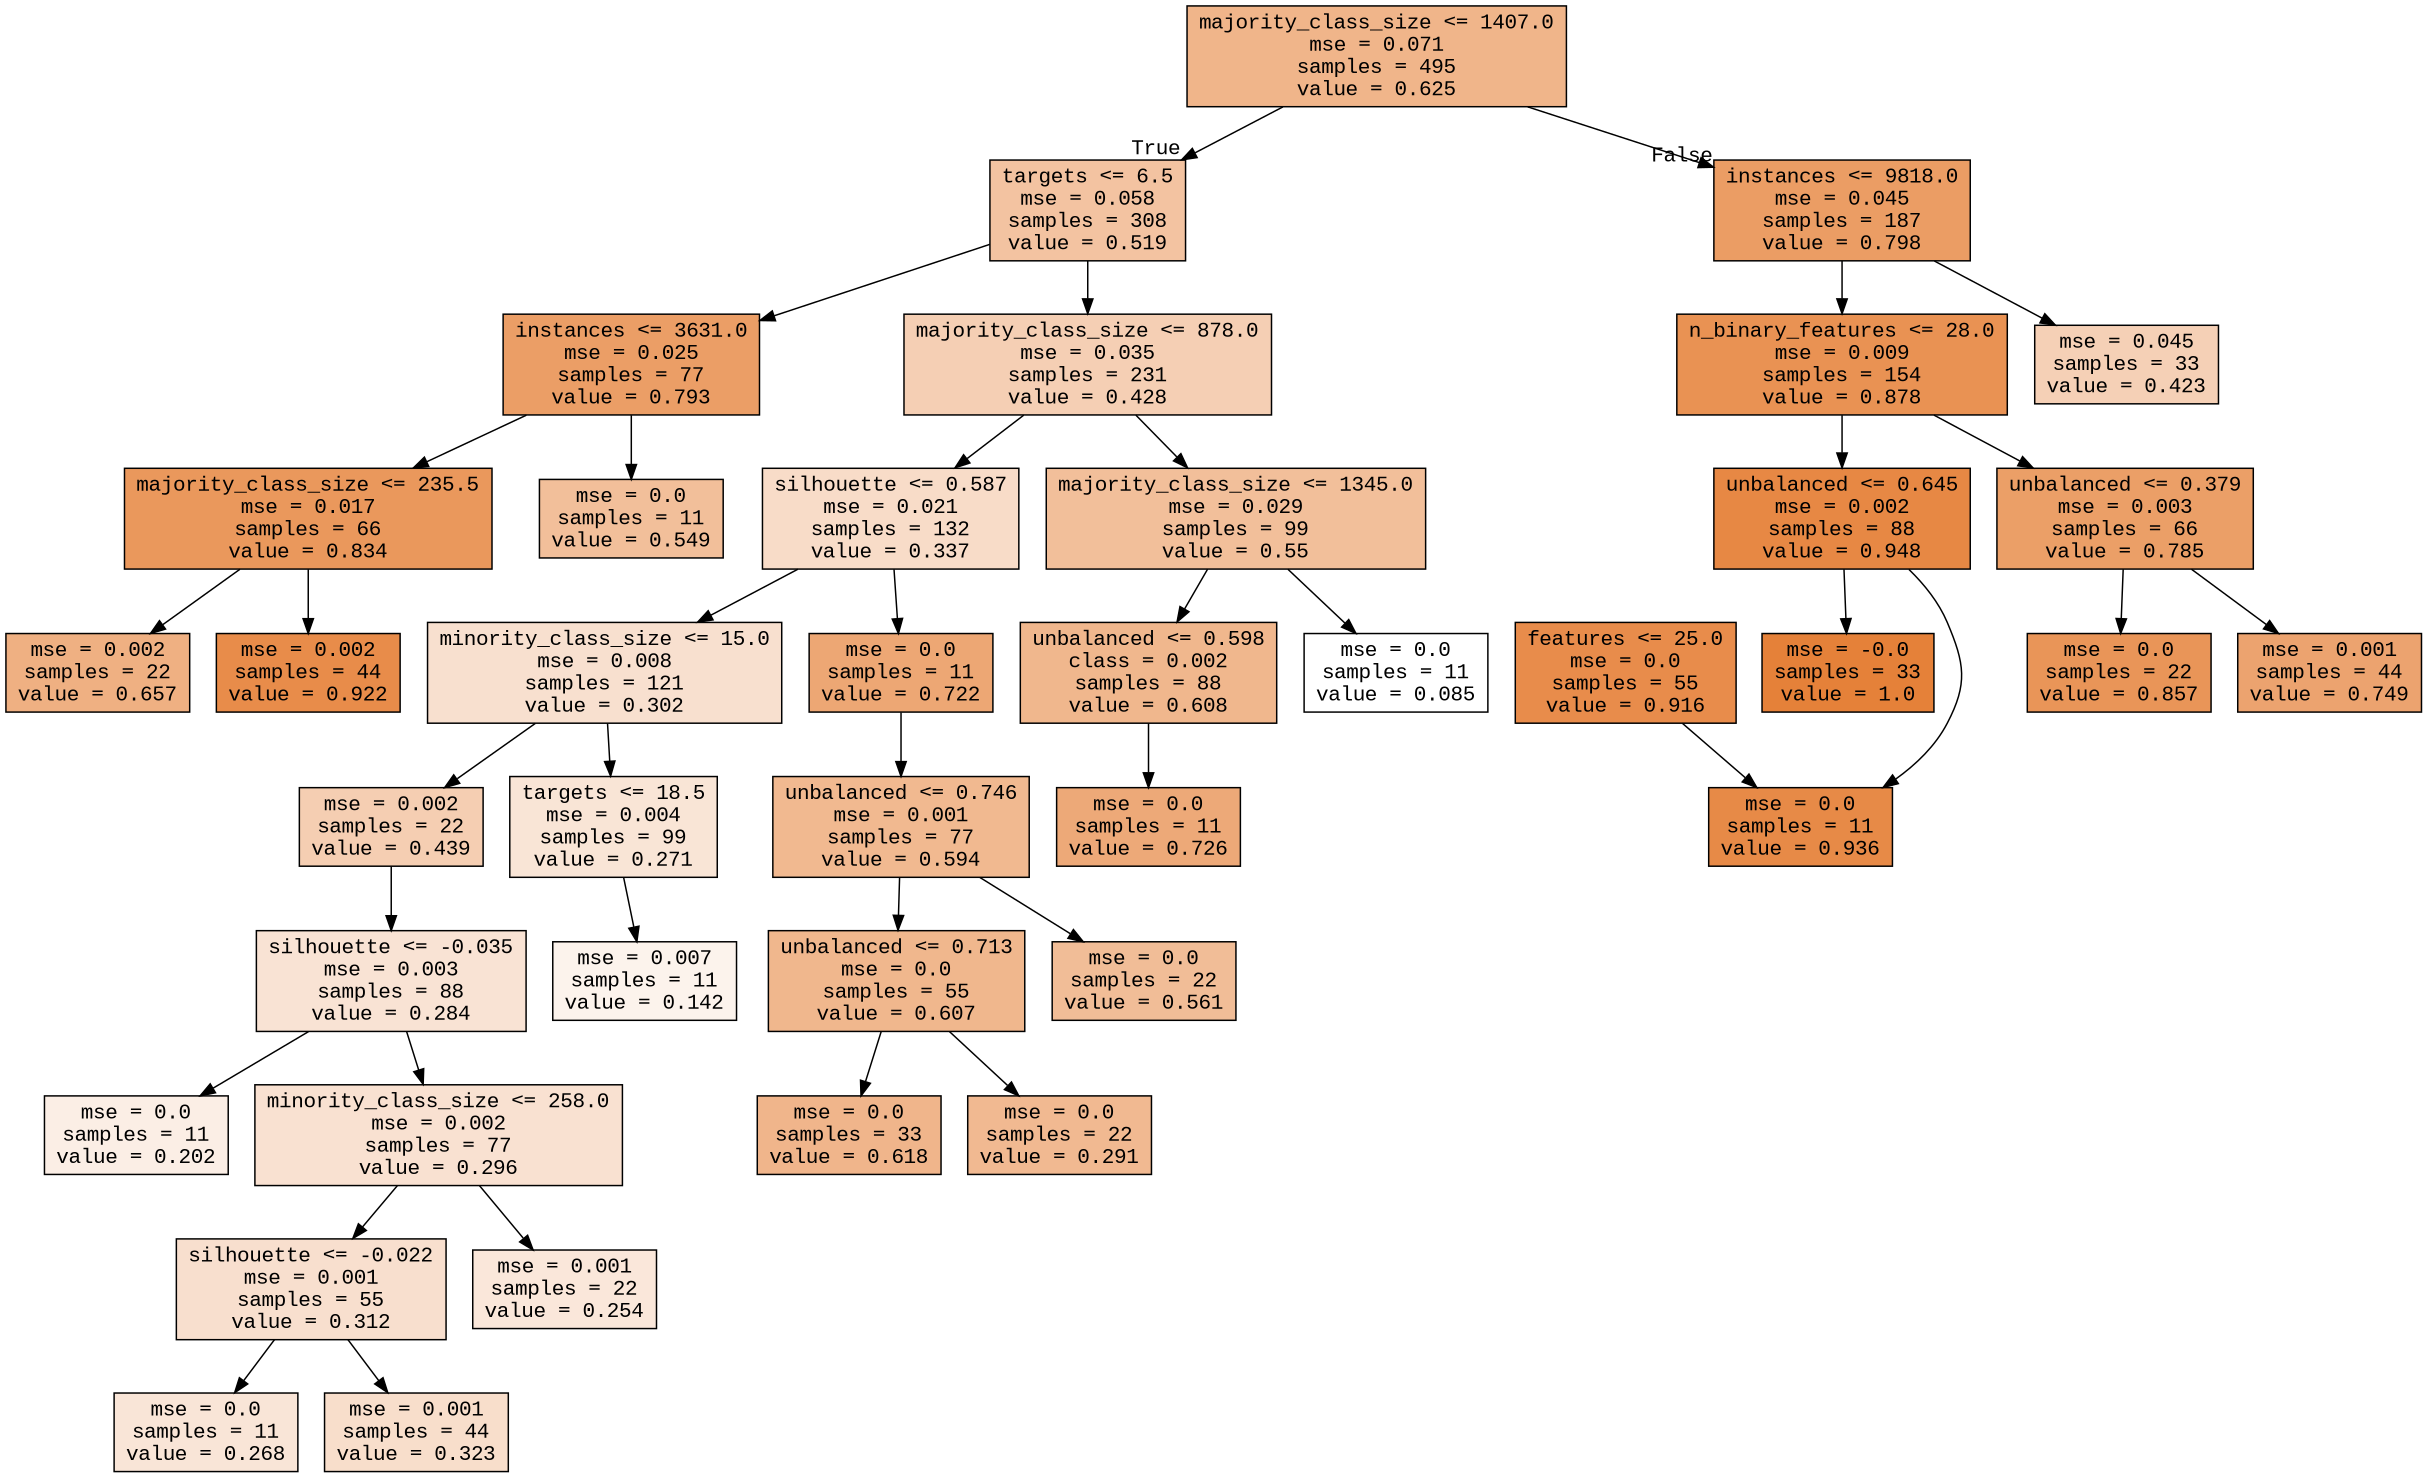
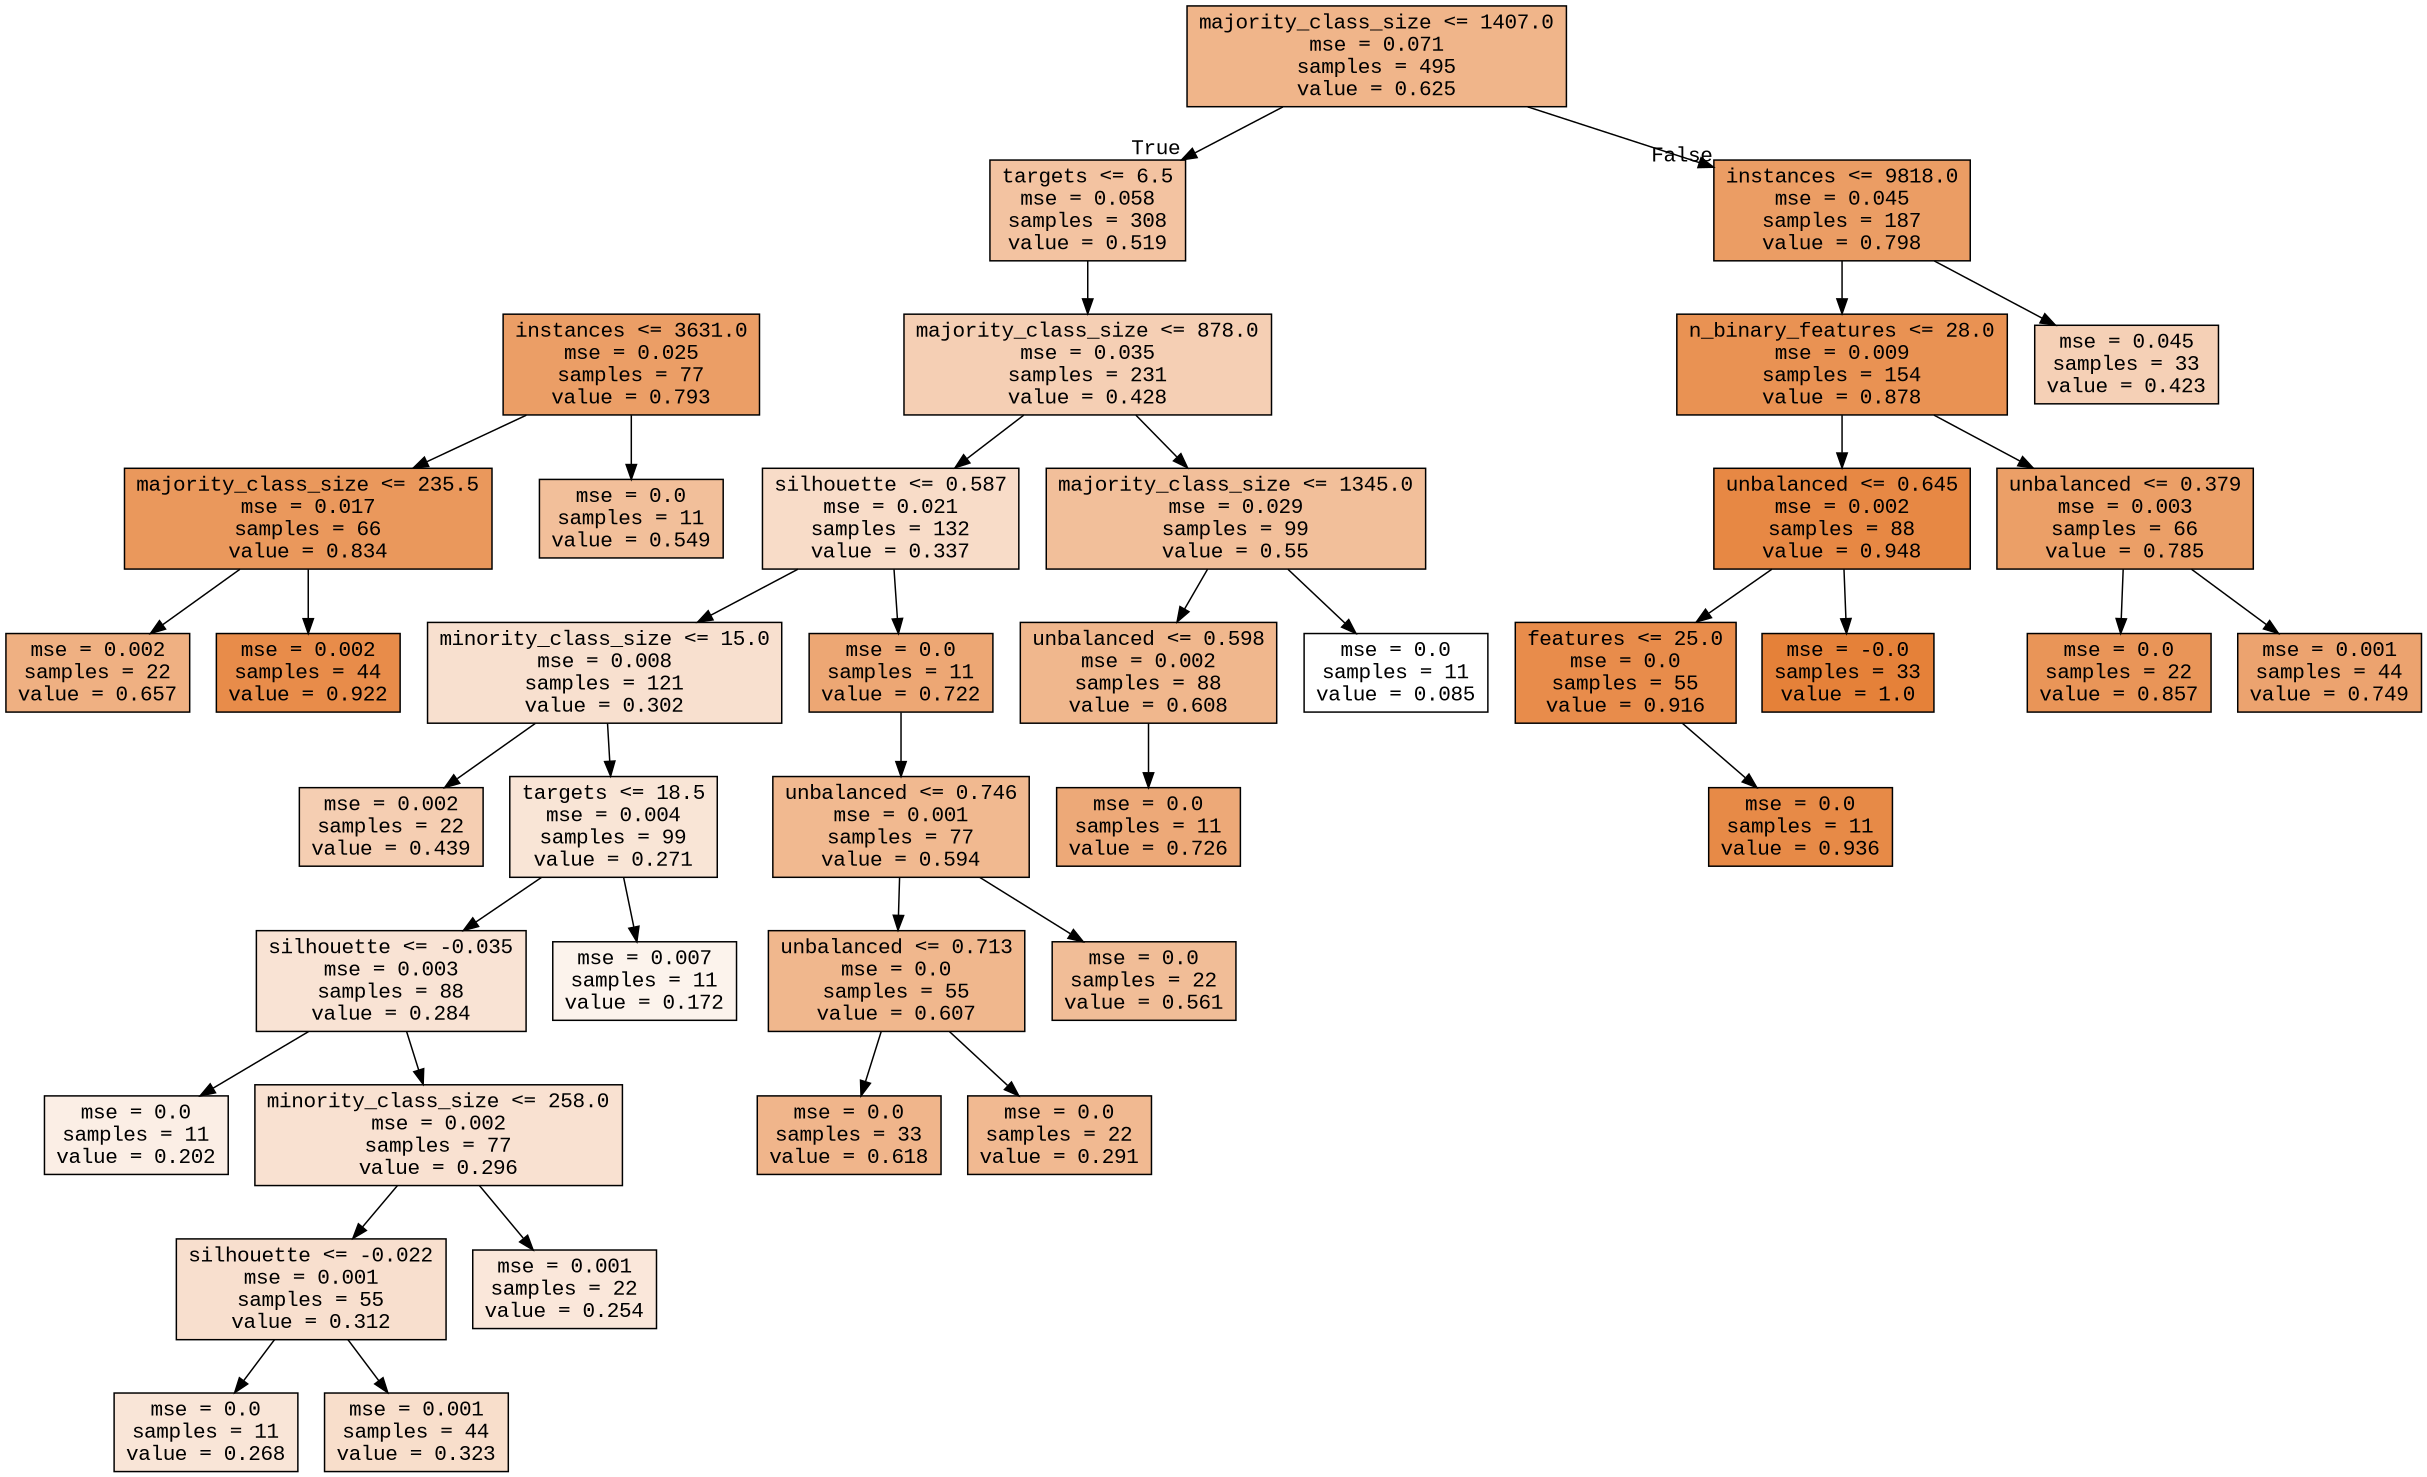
edge "targets <= 6.5 mse = 0.058 samples = 308 value = 0.519" -> "instances <= 3631.0 mse = 0.025 samples = 77 value = 0.793": removed
node "unbalanced <= 0.598 class = 0.002 samples = 88 value = 0.608": label "unbalanced <= 0.598 class = 0.002 samples = 88 value = 0.608" -> "unbalanced <= 0.598 mse = 0.002 samples = 88 value = 0.608"
edge "unbalanced <= 0.645 mse = 0.002 samples = 88 value = 0.948" -> "mse = 0.0 samples = 11 value = 0.936": now "unbalanced <= 0.645 mse = 0.002 samples = 88 value = 0.948" -> "features <= 25.0 mse = 0.0 samples = 55 value = 0.916"
edge "mse = 0.002 samples = 22 value = 0.439" -> "silhouette <= -0.035 mse = 0.003 samples = 88 value = 0.284": now "targets <= 18.5 mse = 0.004 samples = 99 value = 0.271" -> "silhouette <= -0.035 mse = 0.003 samples = 88 value = 0.284"
node "mse = 0.007 samples = 11 value = 0.142": label "mse = 0.007 samples = 11 value = 0.142" -> "mse = 0.007 samples = 11 value = 0.172"
